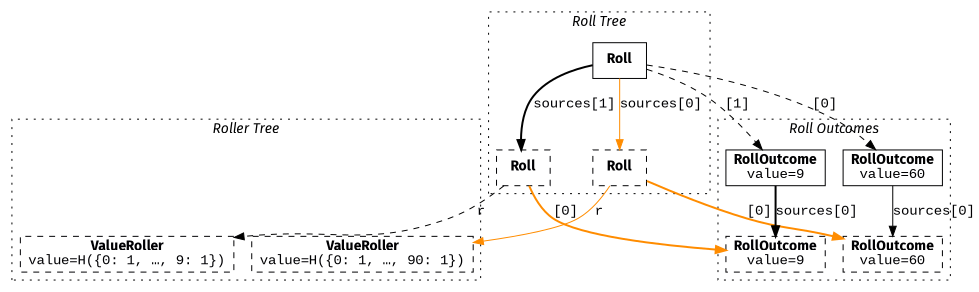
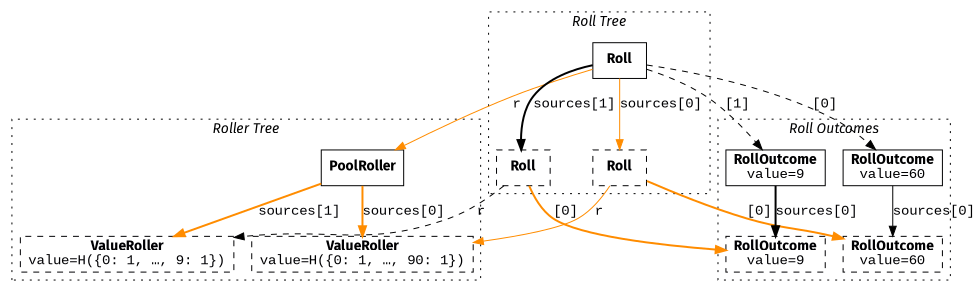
node "PoolRoller": added
